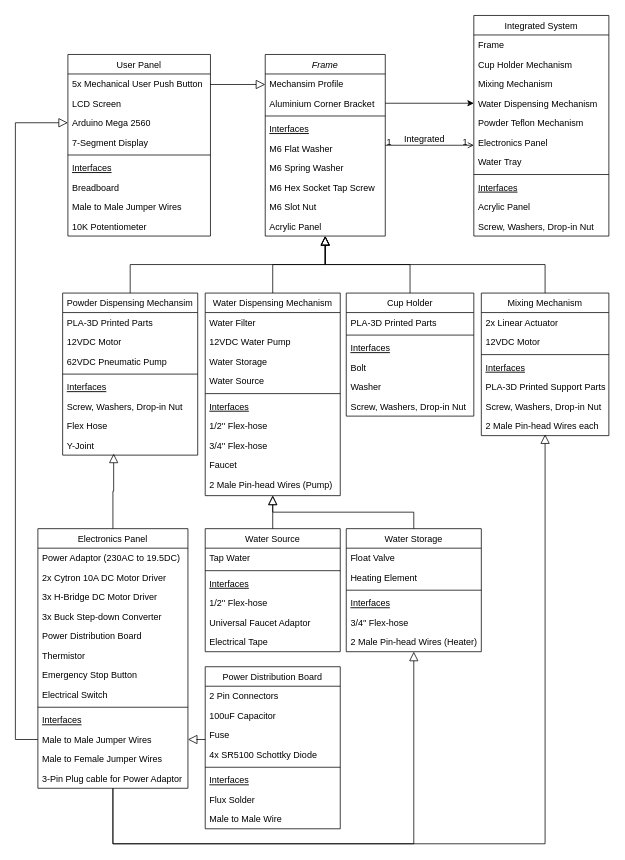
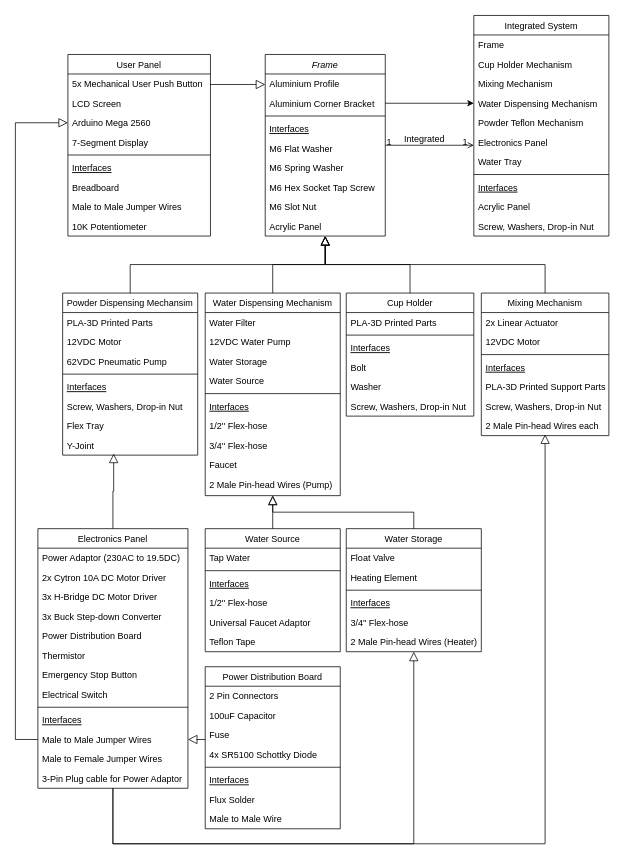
node "Mechansim Profile": label "Mechansim Profile" -> "Aluminium Profile"
node "Flex Hose": label "Flex Hose" -> "Flex Tray"
node "Electrical Tape": label "Electrical Tape" -> "Teflon Tape"
